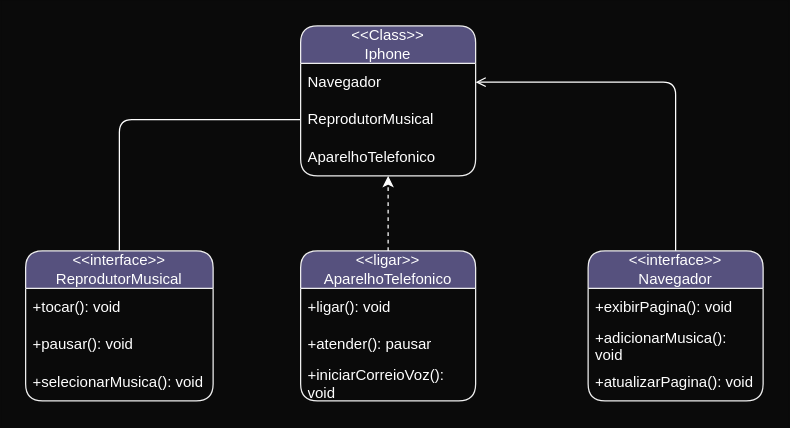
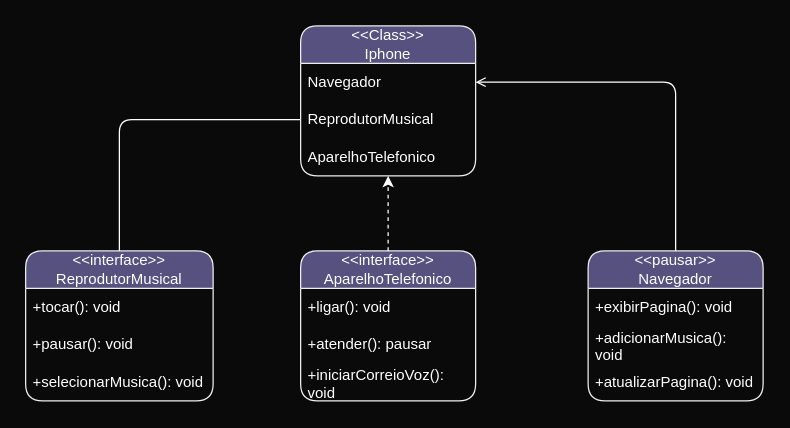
node "<<ligar>>AparelhoTelefonico": label "<<ligar>>AparelhoTelefonico" -> "<<interface>>AparelhoTelefonico"
node "<<interface>>Navegador": label "<<interface>>Navegador" -> "<<pausar>>Navegador"
